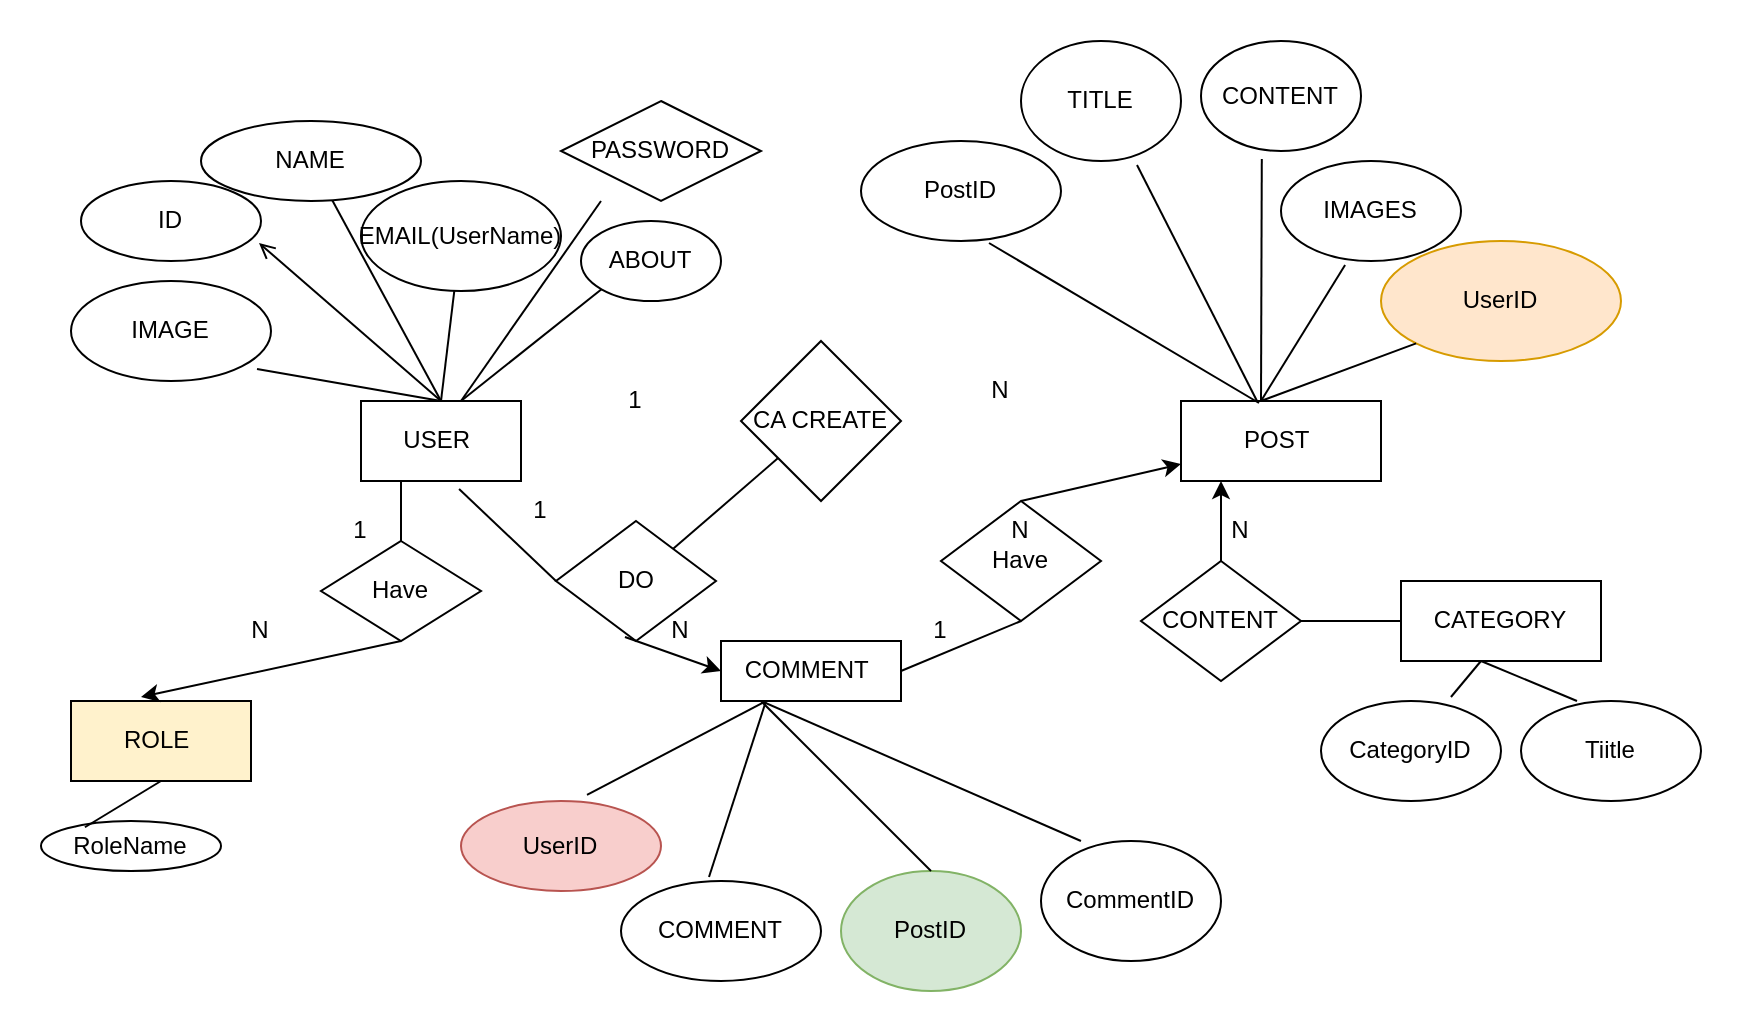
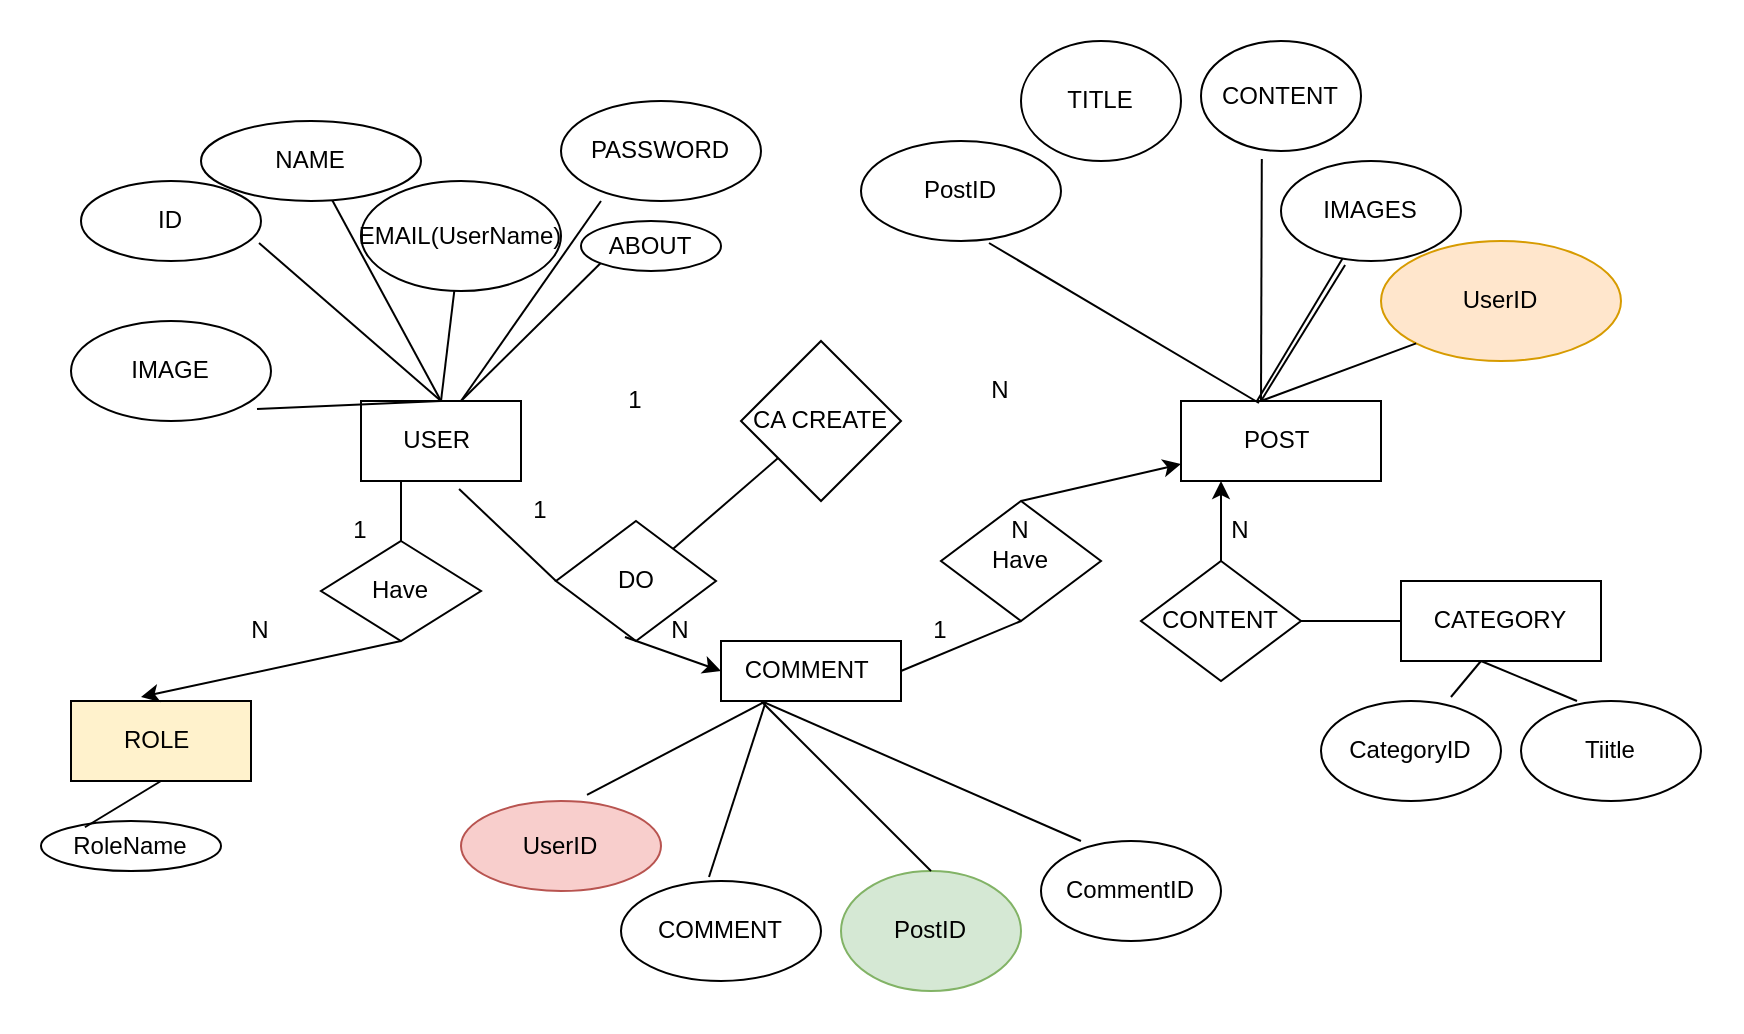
node "PASSWORD": shape diamond -> ellipse
edge "USER" -> "ID": arrowhead open -> none
node "ABOUT": size 140x80 -> 140x50
edge "TITLE" -- "POST": now "IMAGES" -- "POST"
node "IMAGE": moved (171, 331) -> (171, 371)
node "CommentID": size 180x120 -> 180x100
